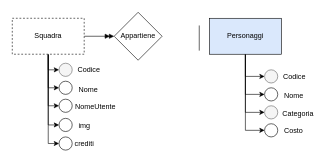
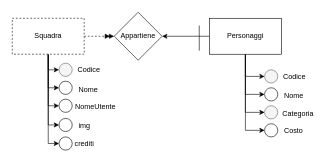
edge "Squadra" -> "Appartiene": style solid -> dashed
edge "Personaggi" -> "Appartiene": added
node "Personaggi": fillcolor #dae8fc -> #ffffff
